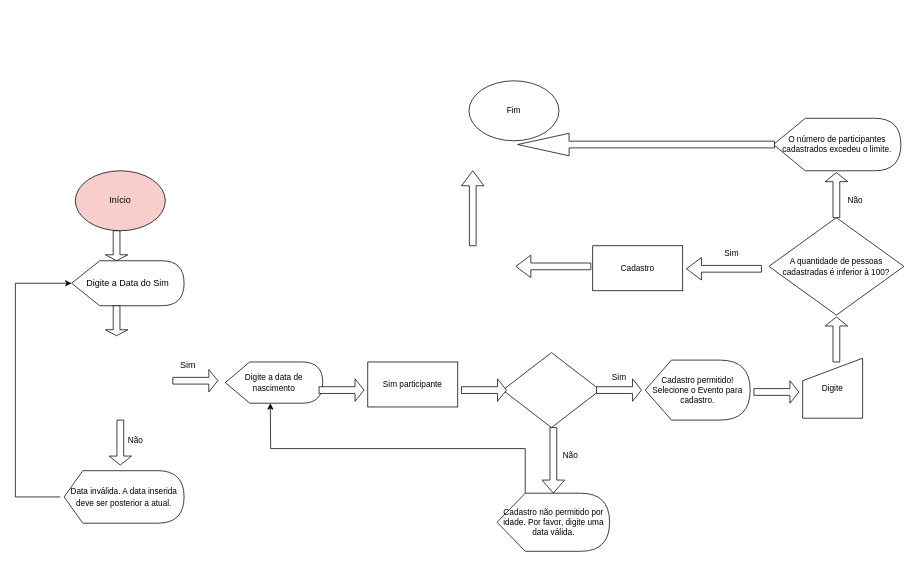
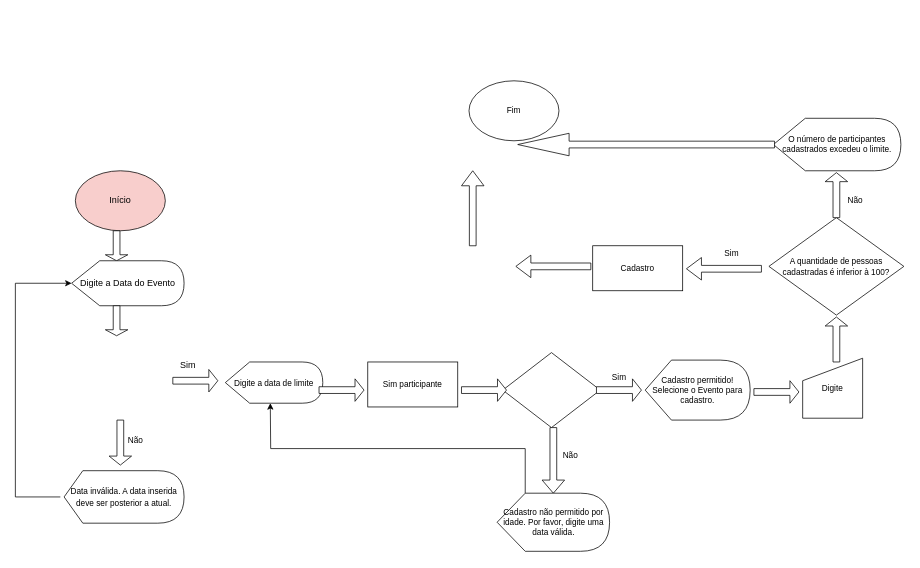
node "Digite a Data do Sim": label "Digite a Data do Sim" -> "Digite a Data do Evento"
node "Digite a data de nascimento": label "Digite a data de nascimento" -> "Digite a data de limite"
